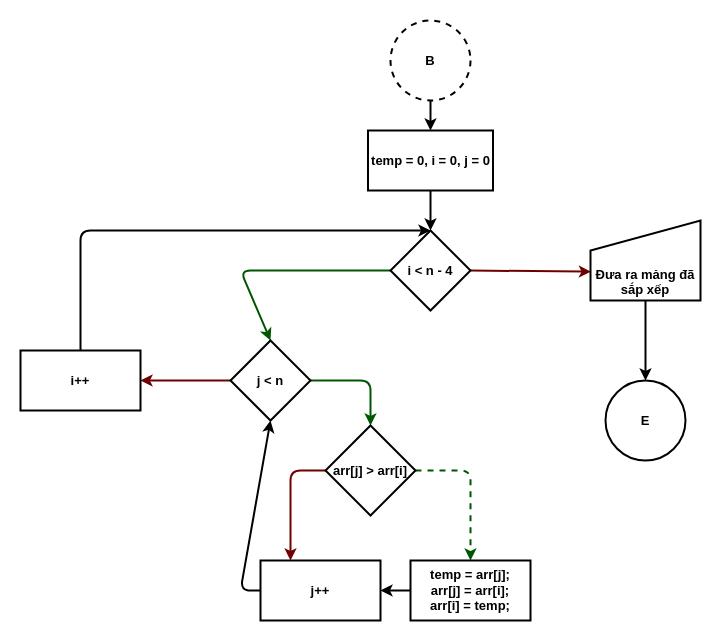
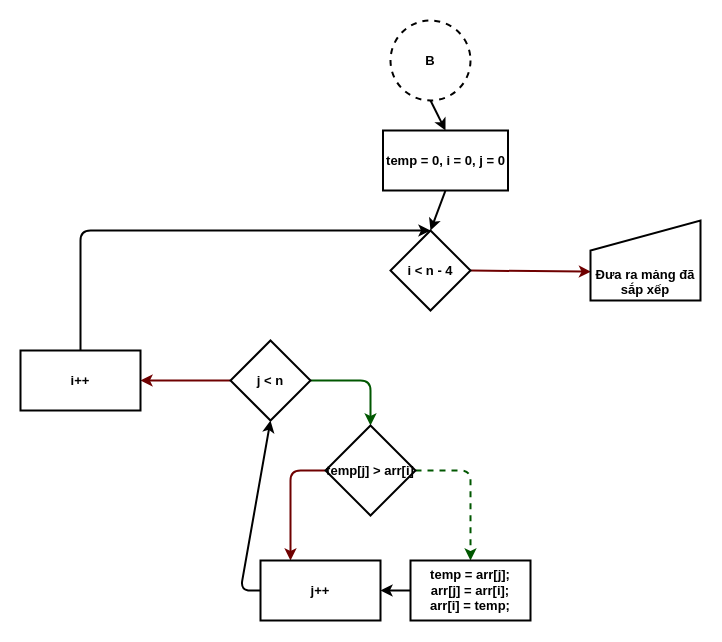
node "temp = 0, i = 0, j = 0": moved (431, 161) -> (446, 161)
edge "i < n - 4" -> "j < n": removed
edge "Đưa ra mảng đã sắp xếp" -> "E": removed
node "E": removed
node "arr[j] > arr[i]": label "arr[j] > arr[i]" -> "temp[j] > arr[i]"
